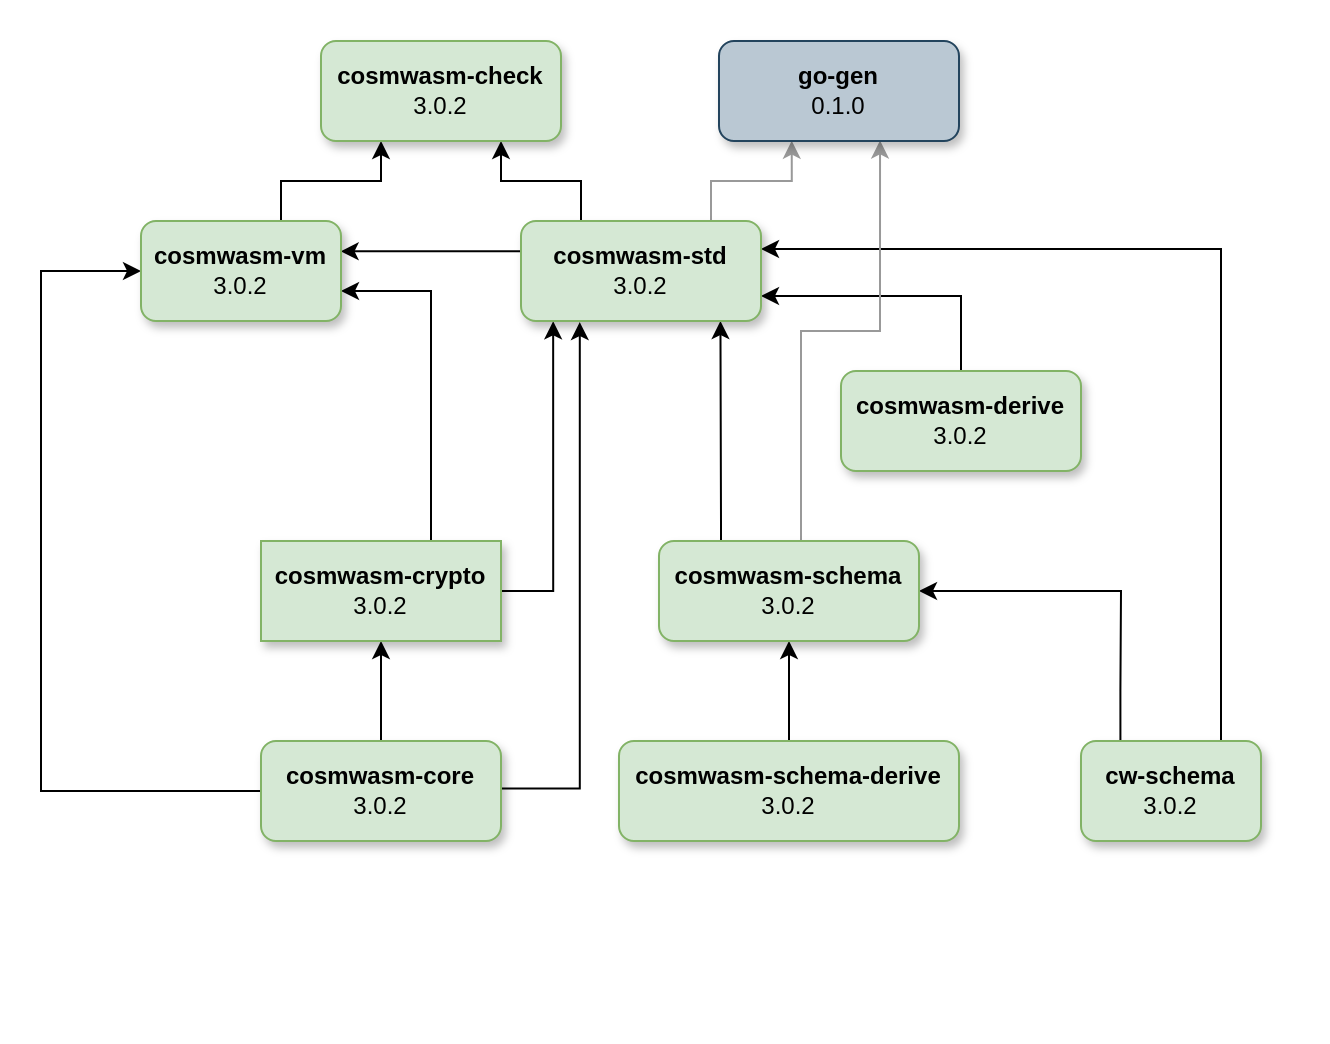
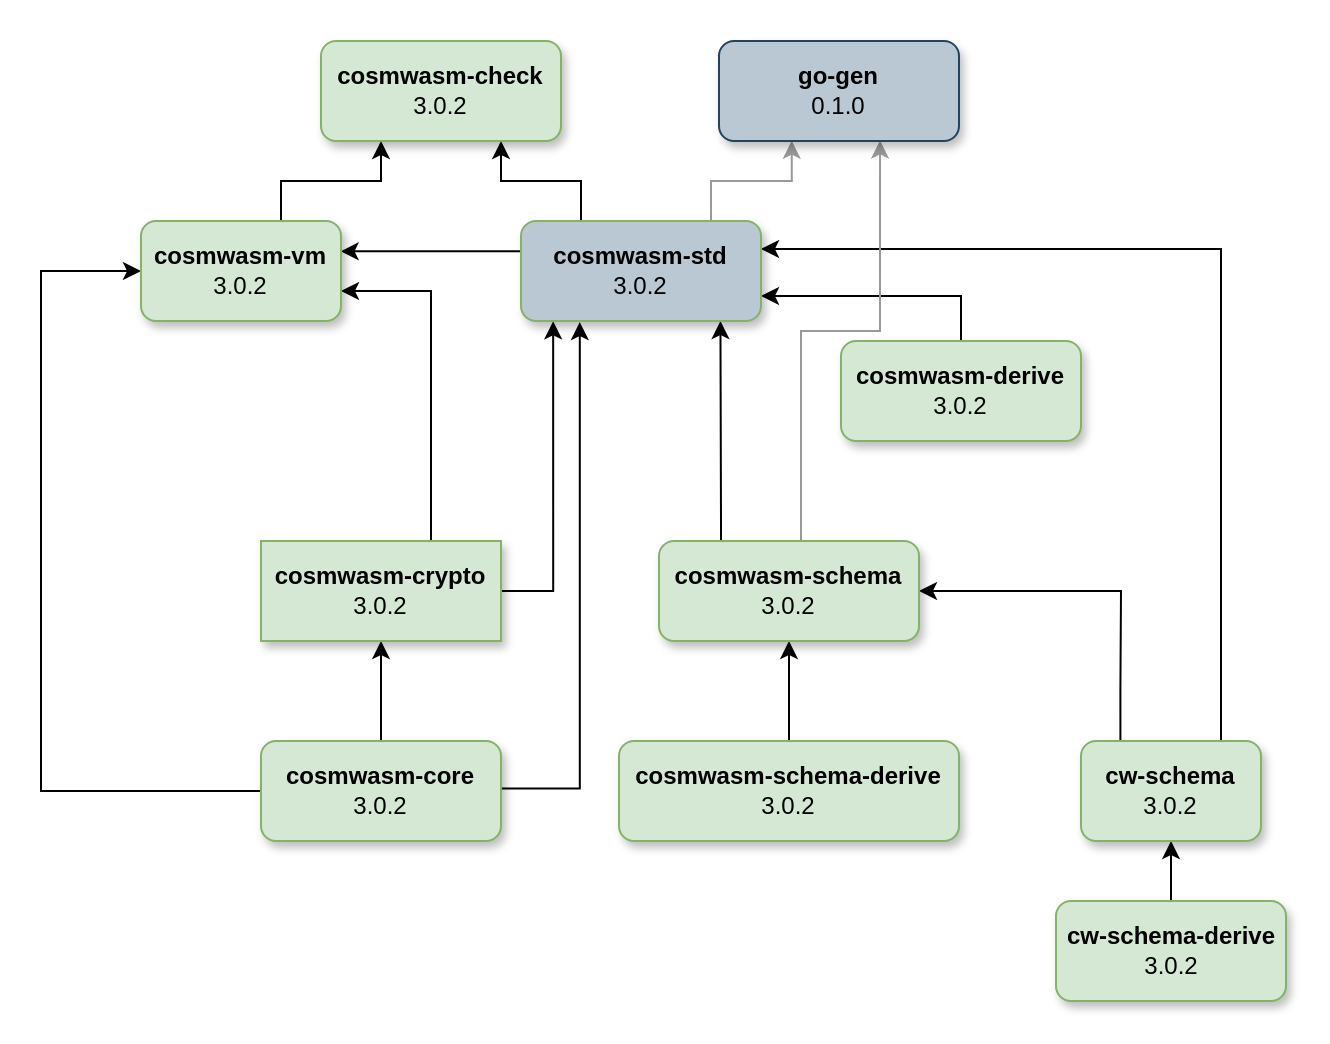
node "cosmwasm-std 3.0.2": fillcolor #d5e8d4 -> #bac8d3
node "cosmwasm-derive 3.0.2": moved (961, 421) -> (961, 391)
edge "cw-schema-derive 3.0.2" -> "cw-schema 3.0.2": added
node "cw-schema-derive 3.0.2": added
